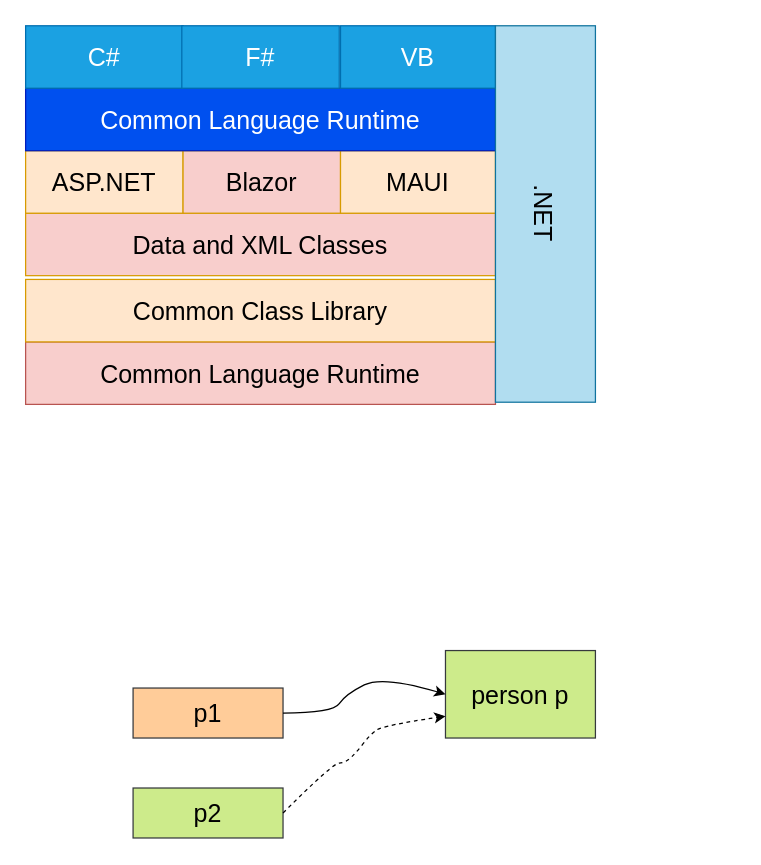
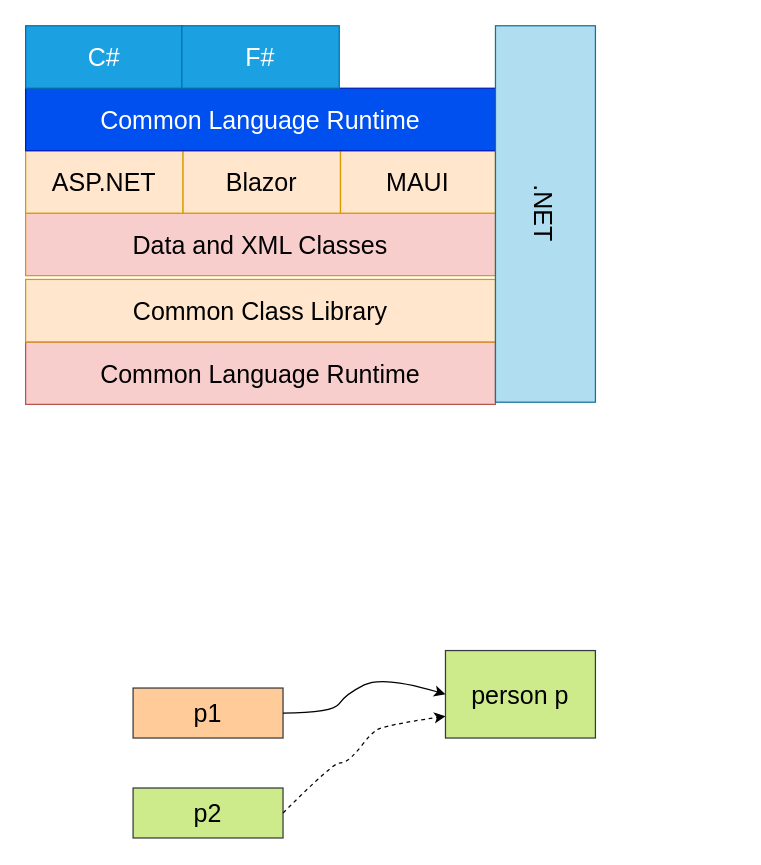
node "VB": removed
node "Blazor": fillcolor #f8cecc -> #ffe6cc
